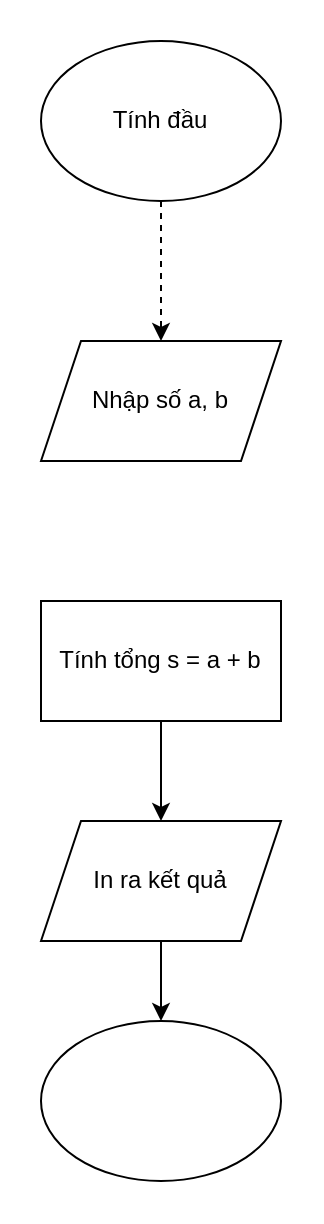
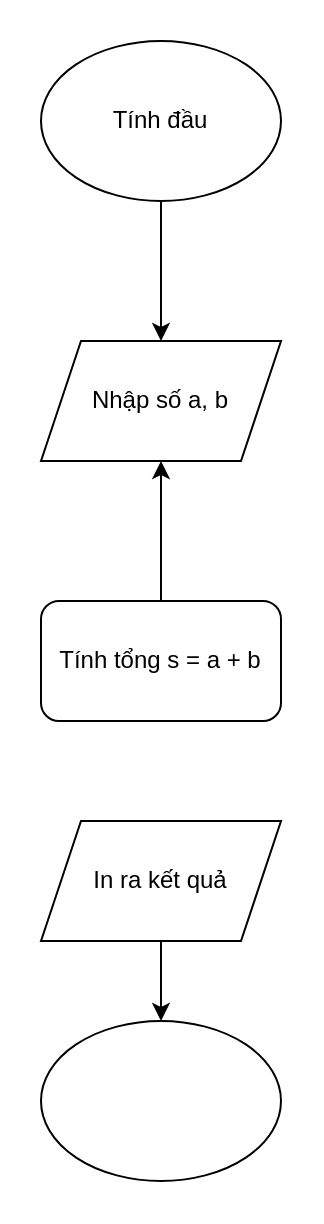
edge "Tính đầu" -> "Nhập số a, b": style dashed -> solid
node "Tính tổng s = a + b": shape rectangle -> rounded rectangle
edge "Tính tổng s = a + b" -> "In ra kết quả": now "Tính tổng s = a + b" -> "Nhập số a, b"
